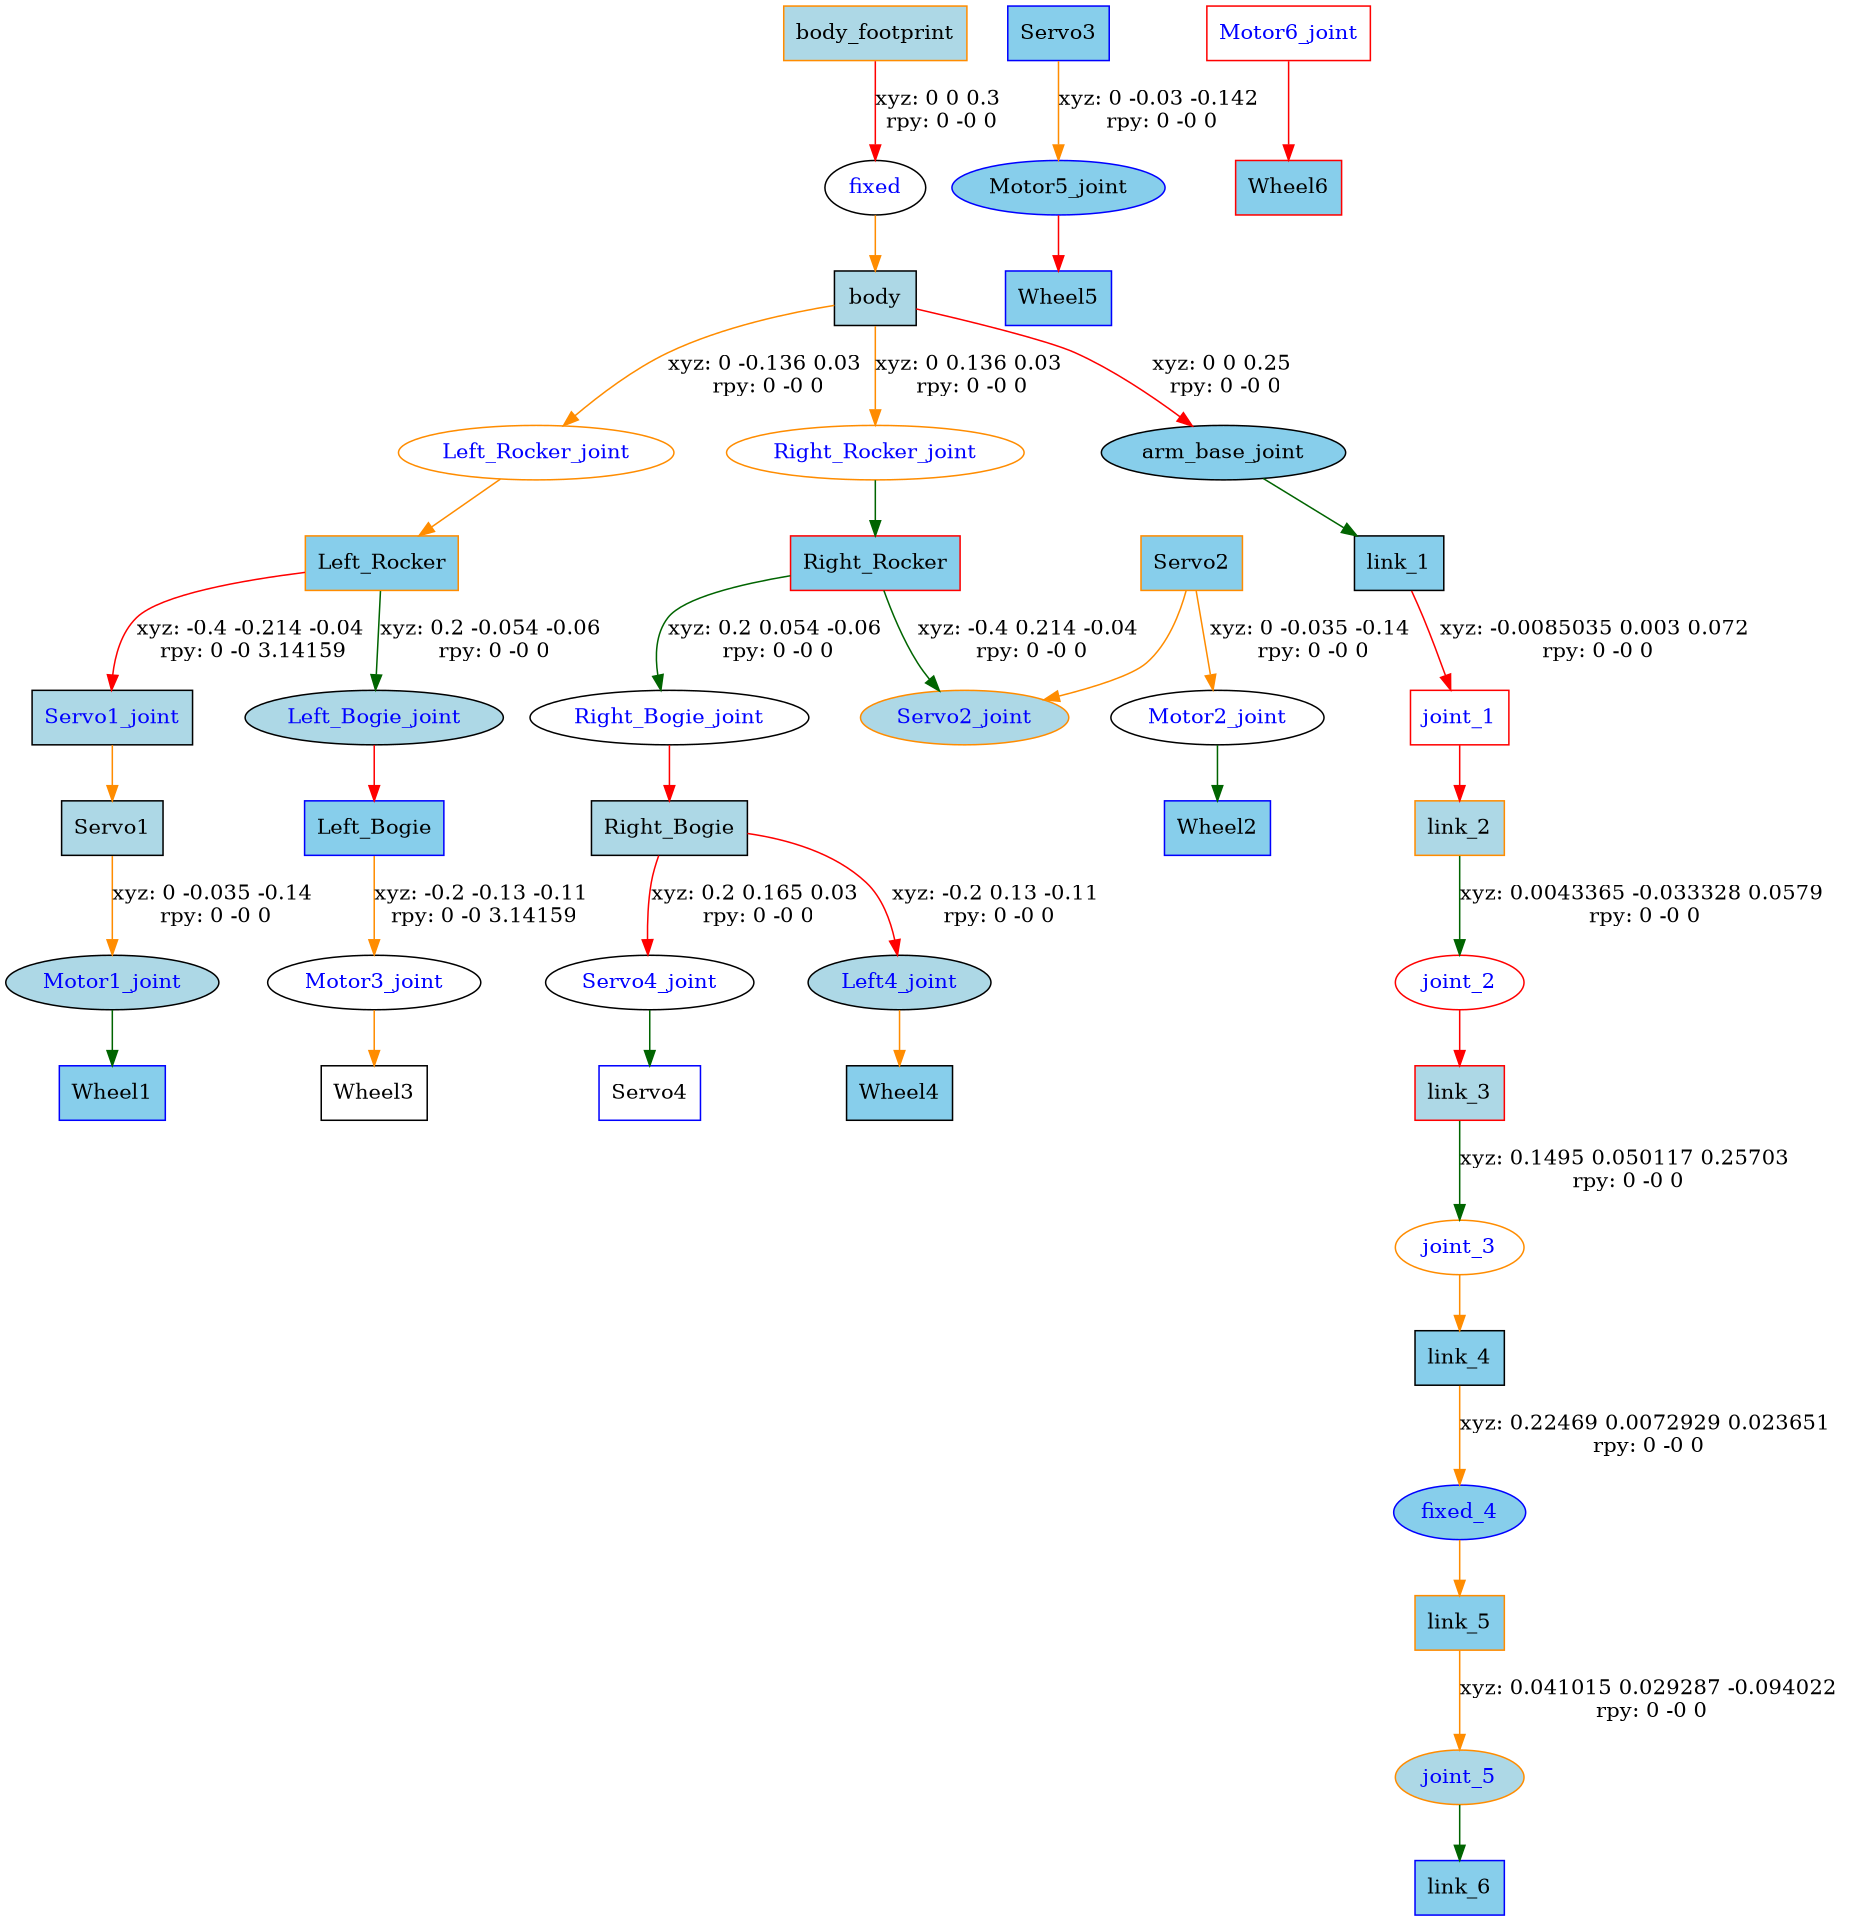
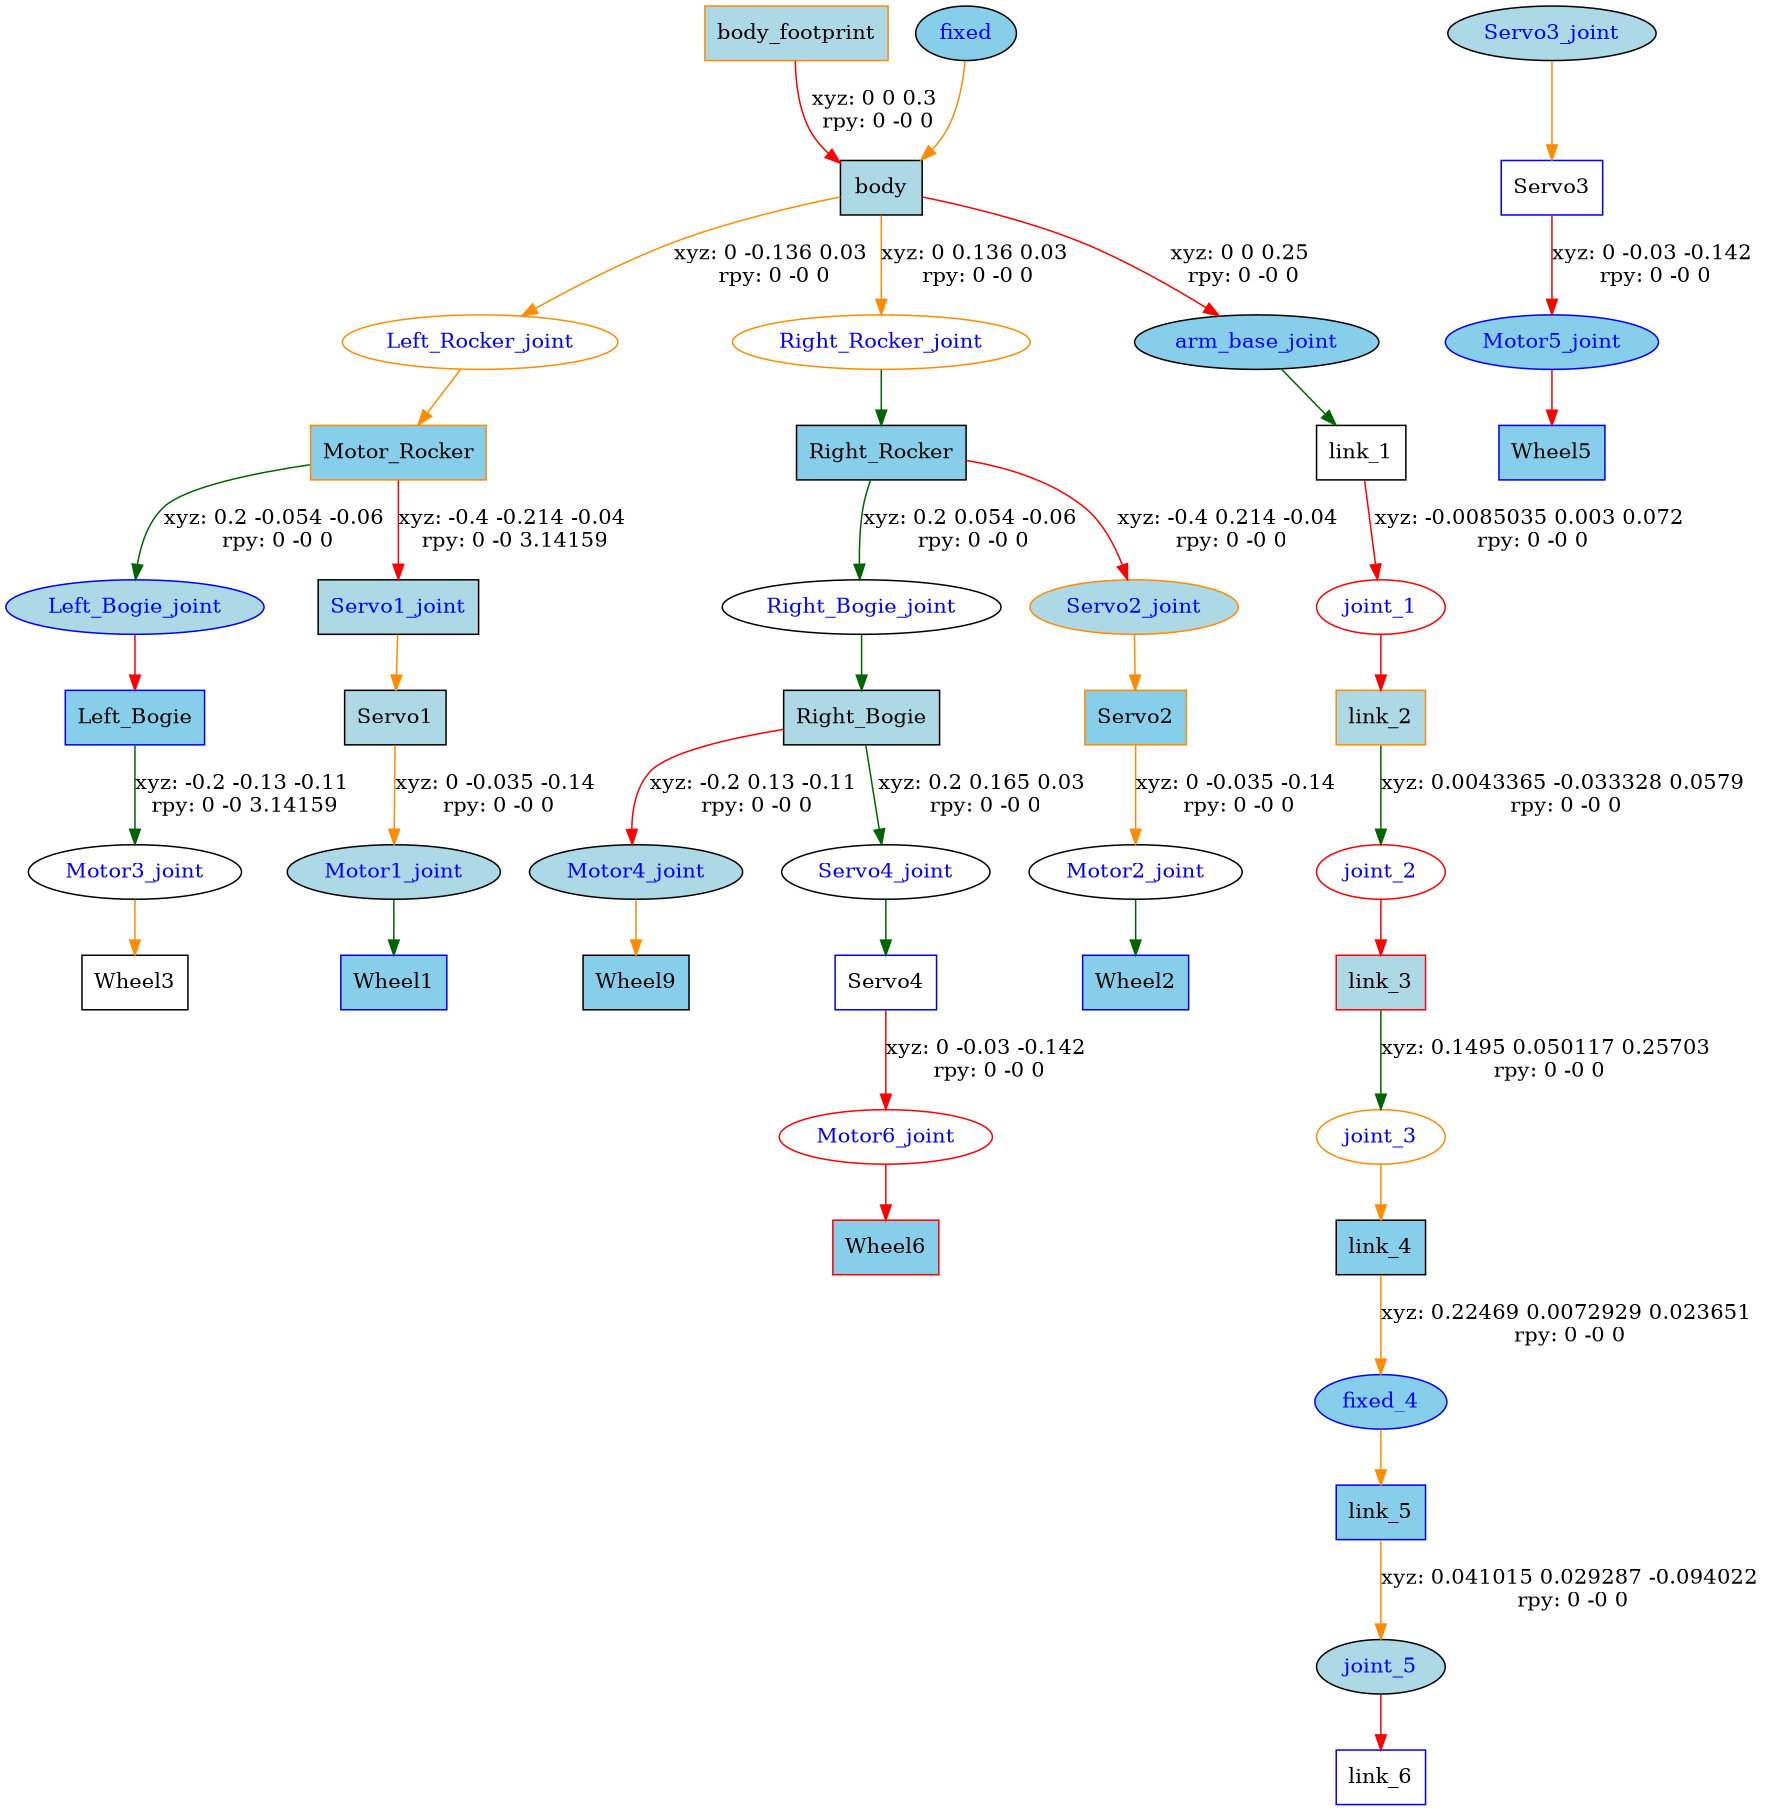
node "Servo3": fillcolor skyblue -> white
node "Motor6_joint": shape box -> ellipse
node "Servo3_joint": added
edge "body_footprint" -> "fixed": now "body_footprint" -> "body"
edge "Servo3" -> "Motor5_joint": color darkorange -> red
node "fixed": fillcolor white -> skyblue
node "Motor5_joint": fontcolor black -> blue
node "arm_base_joint": fontcolor black -> blue
node "Left_Rocker": label "Left_Rocker" -> "Motor_Rocker"
node "Right_Rocker": color red -> black
node "link_1": fillcolor skyblue -> white
edge "Right_Rocker" -> "Servo2_joint": color darkgreen -> red
edge "Servo2" -> "Servo2_joint": reversed
node "Left_Bogie_joint": color black -> blue
node "joint_1": shape box -> ellipse
edge "Right_Bogie_joint" -> "Right_Bogie": color red -> darkgreen
edge "Right_Bogie" -> "Servo4_joint": color red -> darkgreen
edge "Left_Bogie" -> "Motor3_joint": color darkorange -> darkgreen
node "Left4_joint": label "Left4_joint" -> "Motor4_joint"
edge "Servo4" -> "Motor6_joint": added, label "xyz: 0 -0.03 -0.142 rpy: 0 -0 0"
node "Wheel4": label "Wheel4" -> "Wheel9"
node "link_5": color darkorange -> blue
node "joint_5": color darkorange -> black
edge "joint_5" -> "link_6": color darkgreen -> red
node "link_6": fillcolor skyblue -> white
